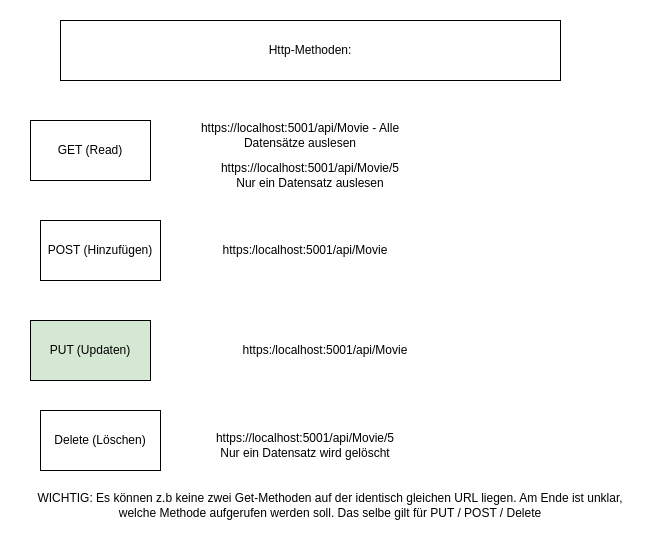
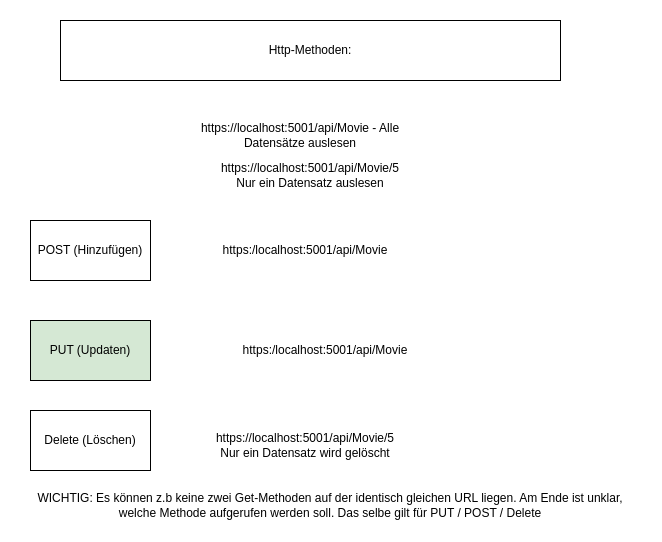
node "GET (Read)": removed
node "POST (Hinzufügen)": moved (101, 251) -> (91, 251)
node "Delete (Löschen)": moved (101, 441) -> (91, 441)
